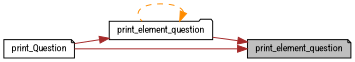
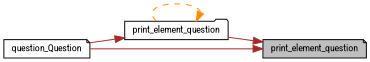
node "print_Question": label "print_Question" -> "question_Question"
